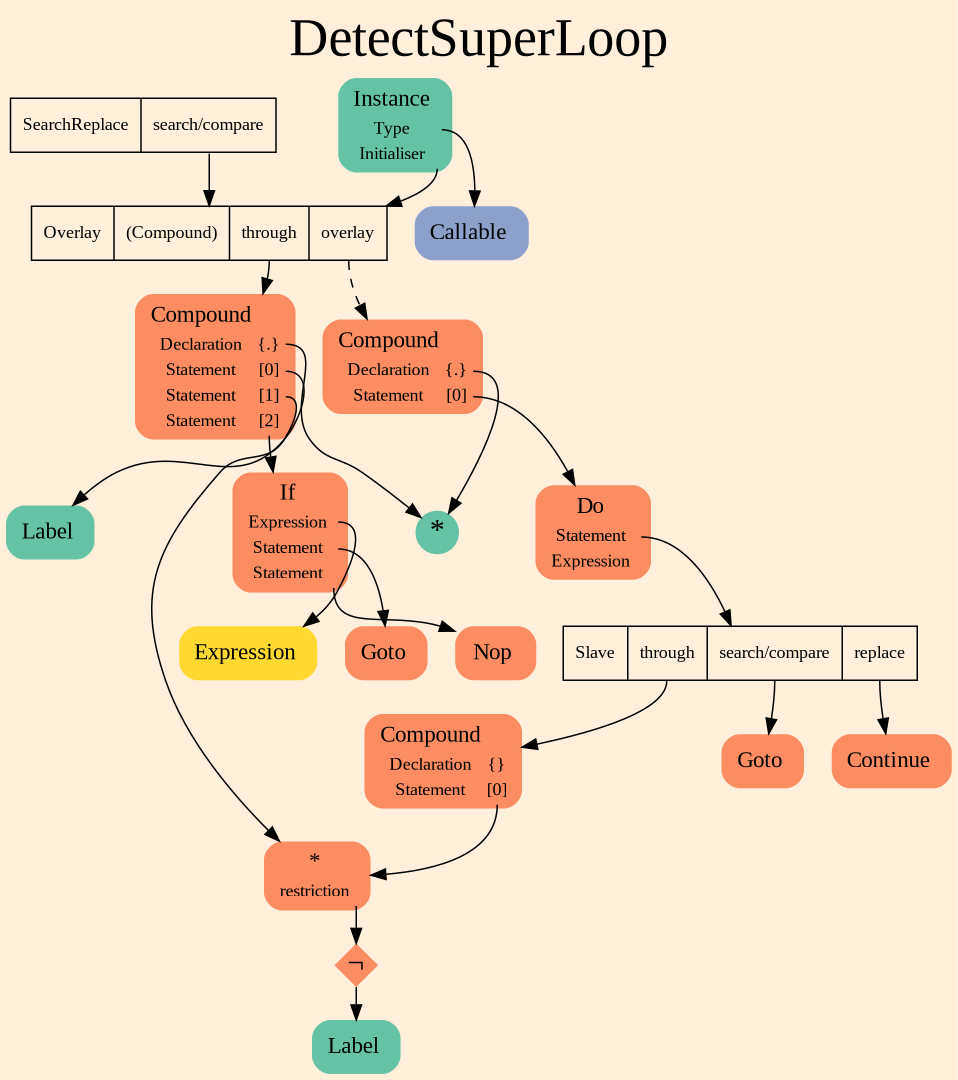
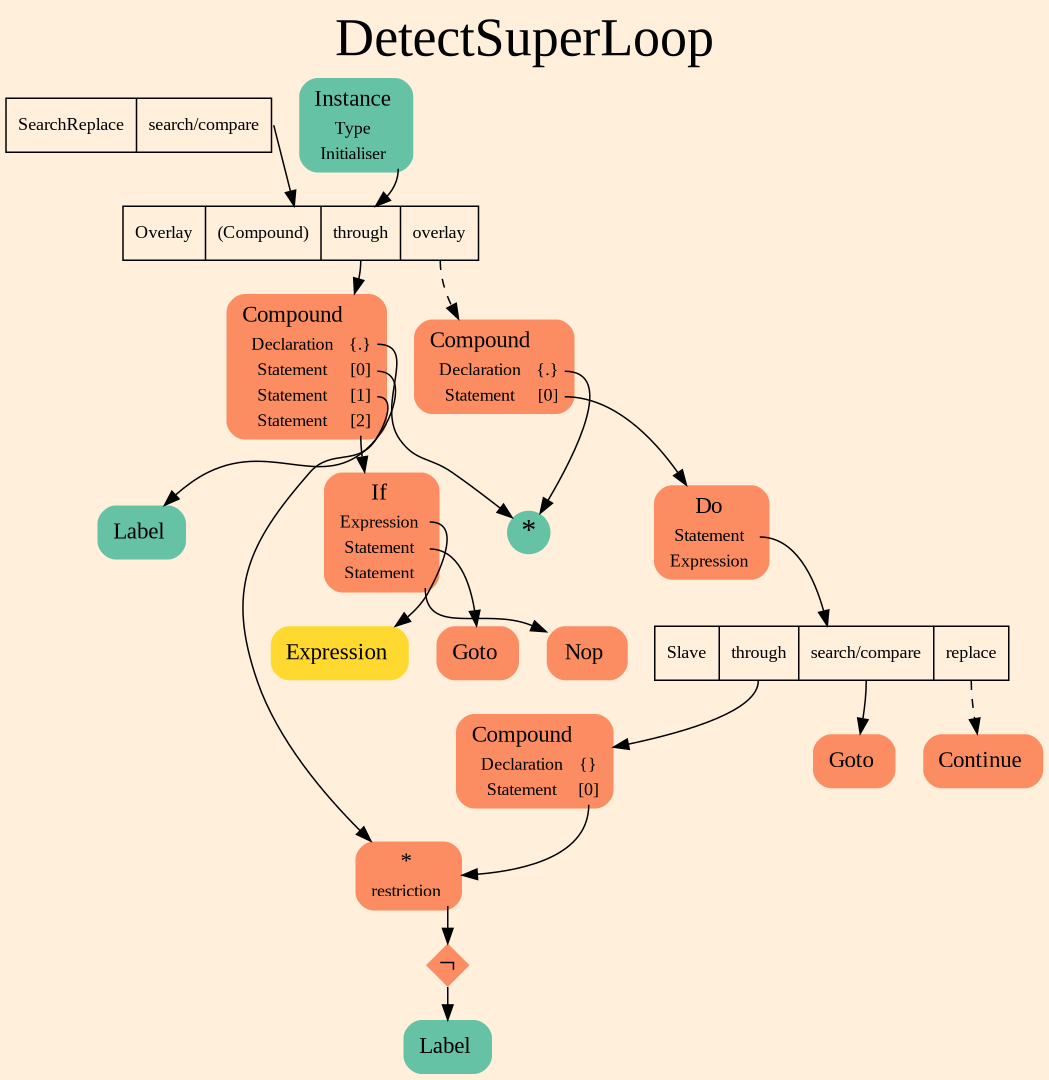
node "Callable": removed
edge "Slave" -> "Continue": style solid -> dashed
